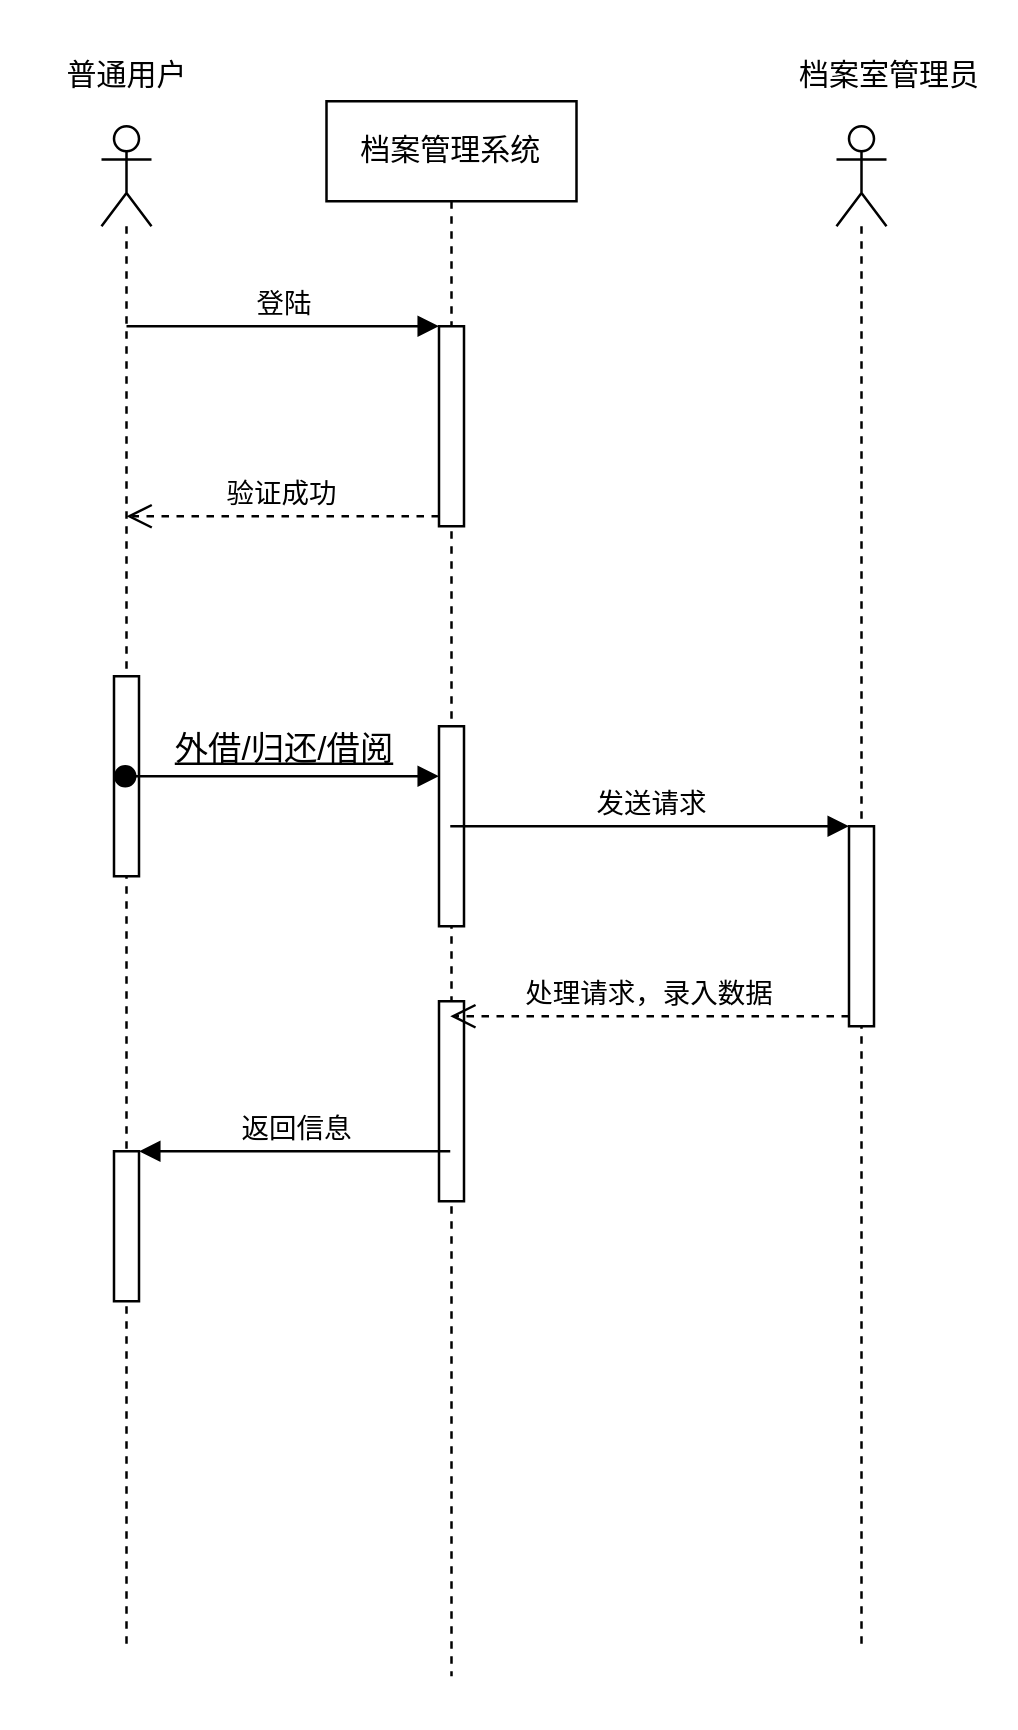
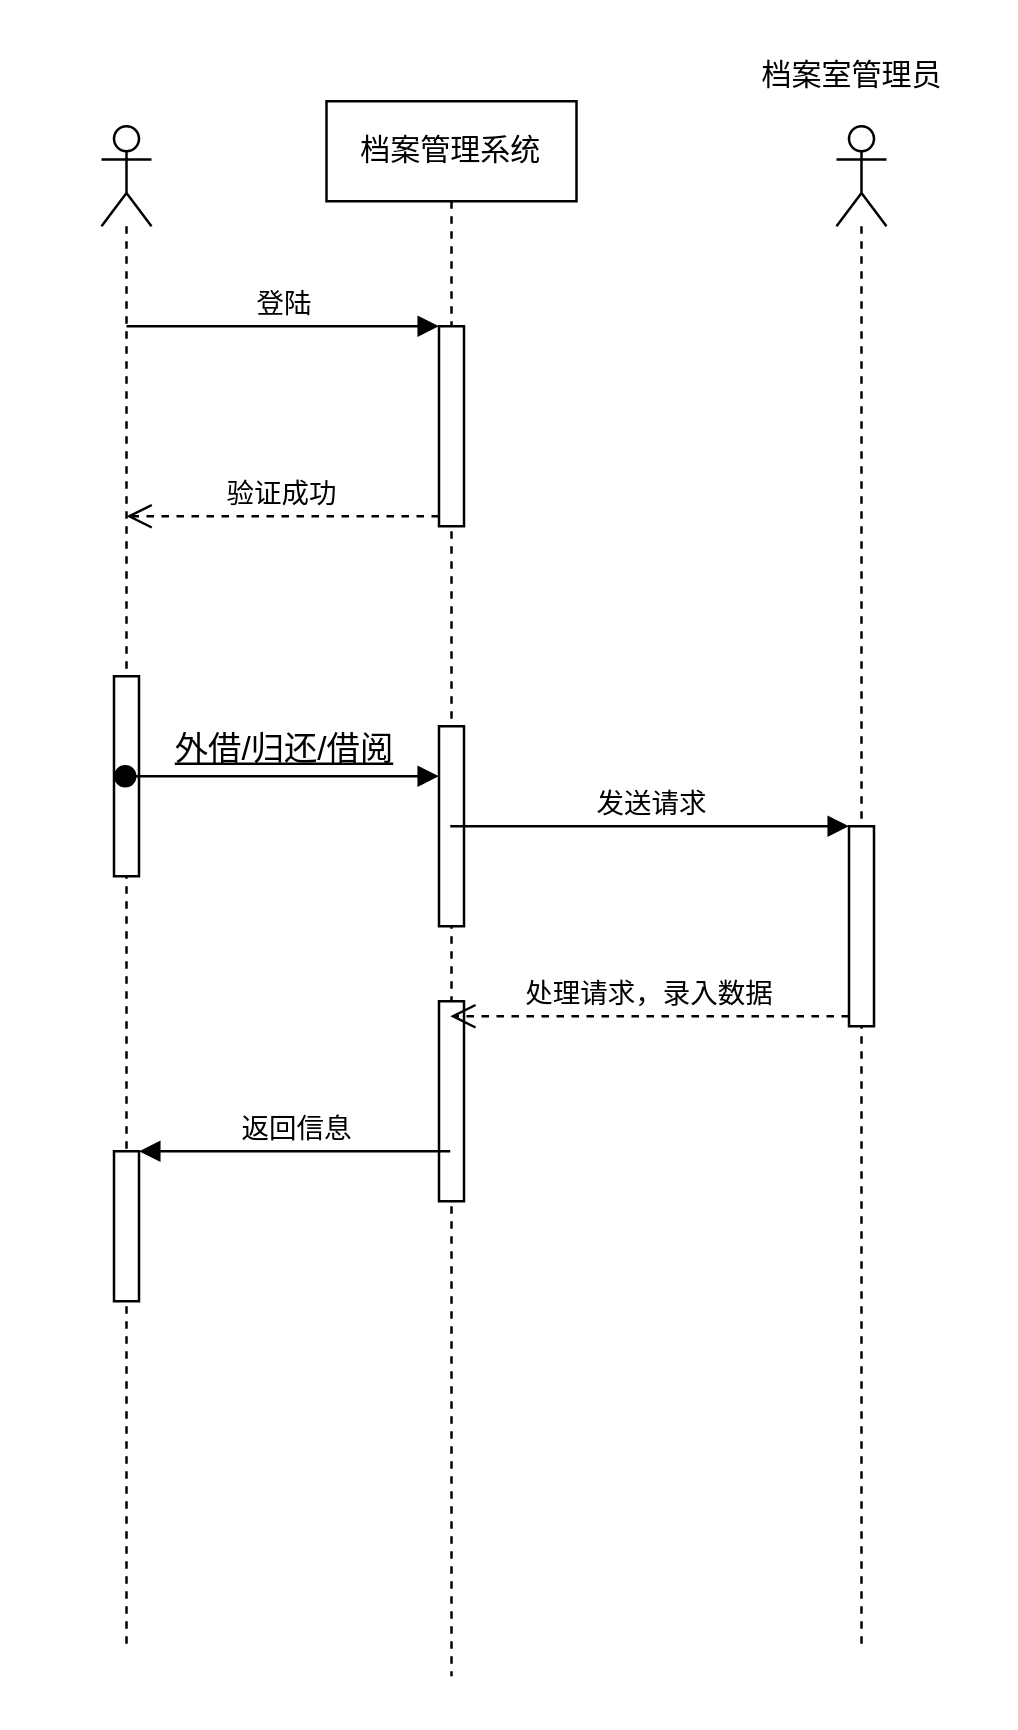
node "普通用户": removed
node "档案室管理员": moved (889, 76) -> (851, 76)
